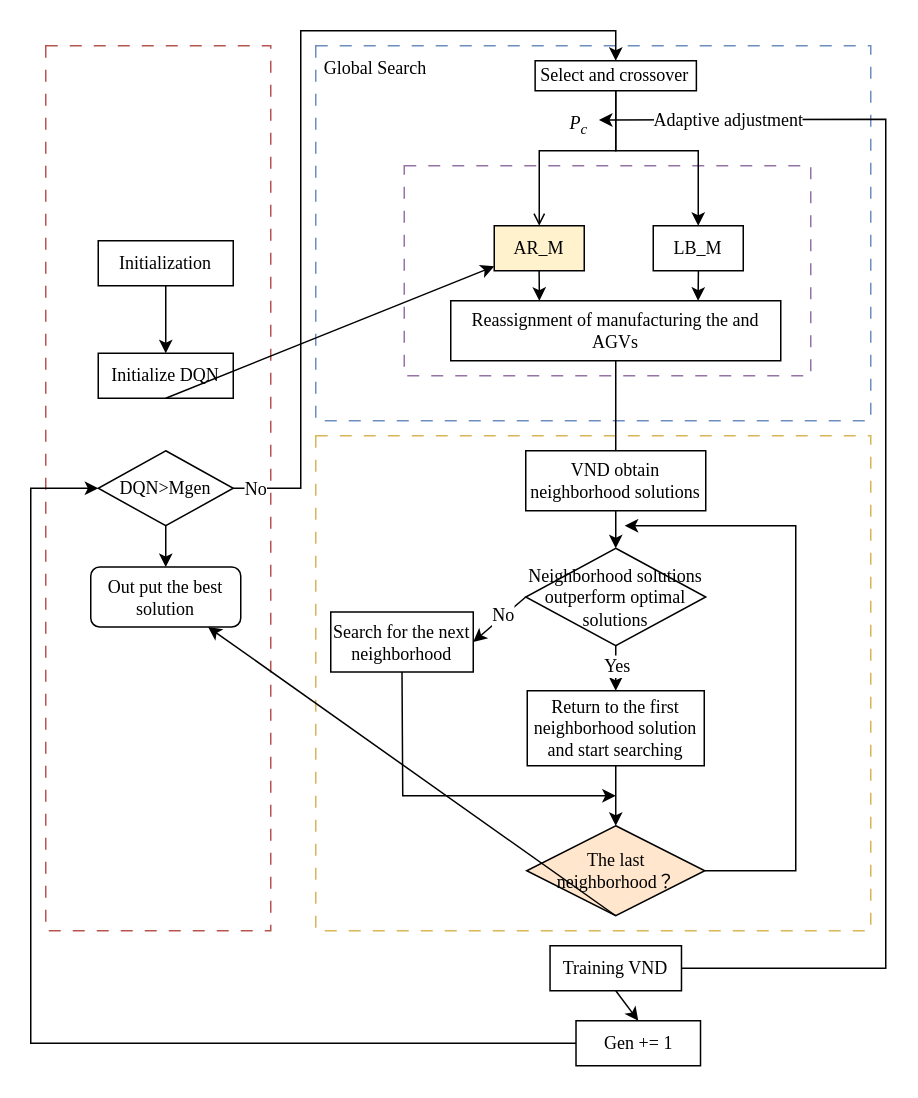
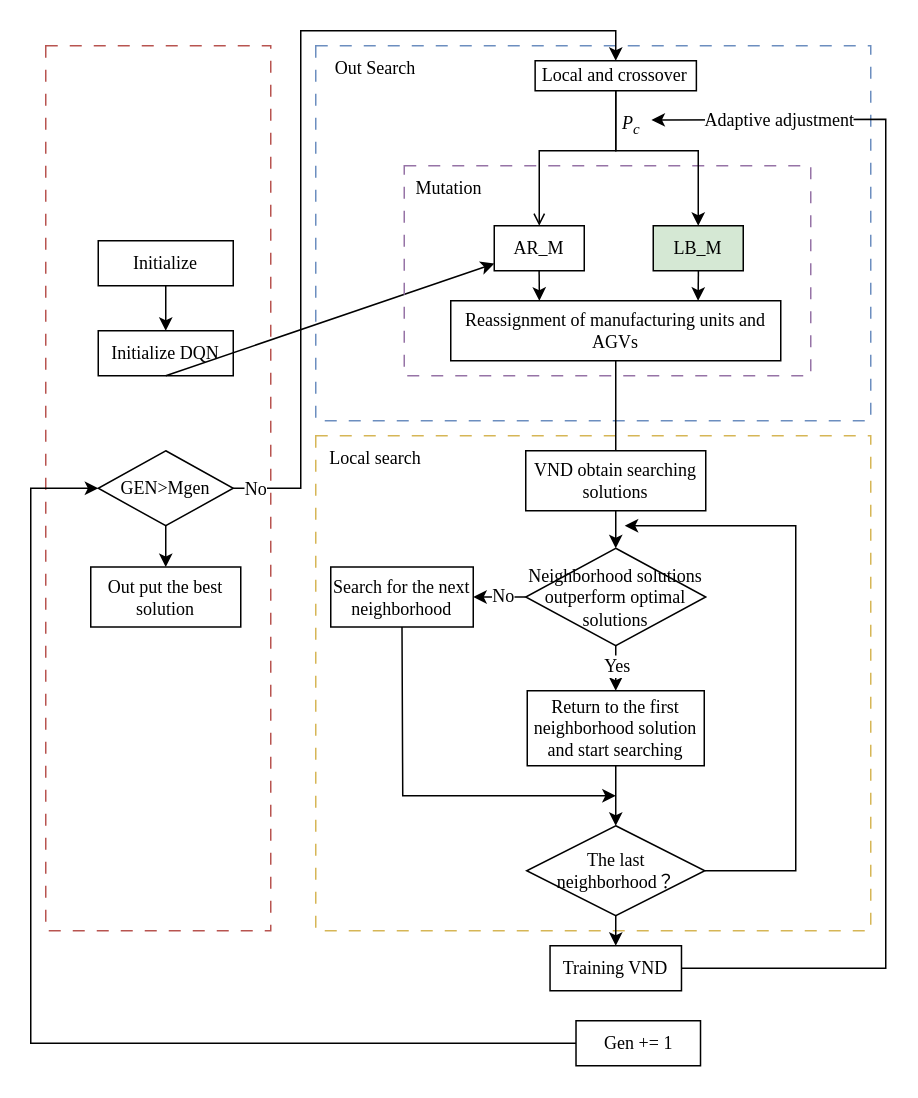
node "Global Search": label "Global Search" -> "Out Search"
node "Select and crossover": label "Select and crossover" -> "Local and crossover"
node "Pc": moved (578, 125) -> (631, 125)
node "Mutation": added
node "AR_M": fillcolor #fff2cc -> #ffffff
node "LB_M": fillcolor #ffffff -> #d5e8d4
node "Initialization": label "Initialization" -> "Initialize"
node "Reassignment of manufacturing the and AGVs": label "Reassignment of manufacturing the and AGVs" -> "Reassignment of manufacturing units and AGVs"
node "Initialize DQN": moved (166, 376) -> (166, 353)
node "Local search": added
node "VND obtain neighborhood solutions": label "VND obtain neighborhood solutions" -> "VND obtain searching solutions"
node "DQN>Mgen": label "DQN>Mgen" -> "GEN>Mgen"
node "Out put the best solution": shape rounded rectangle -> rectangle
node "Search for the next neighborhood": moved (402, 642) -> (402, 597)
edge "The last neighborhood？" -> "Out put the best solution": now "The last neighborhood？" -> "Training VND"
node "The last neighborhood？": fillcolor #ffe6cc -> #ffffff
edge "Training VND" -> "Gen += 1": removed
